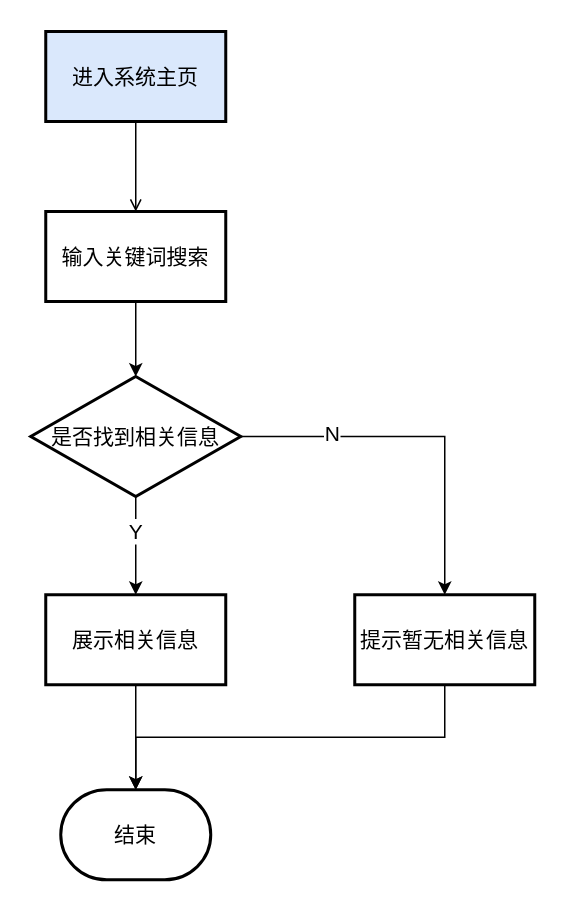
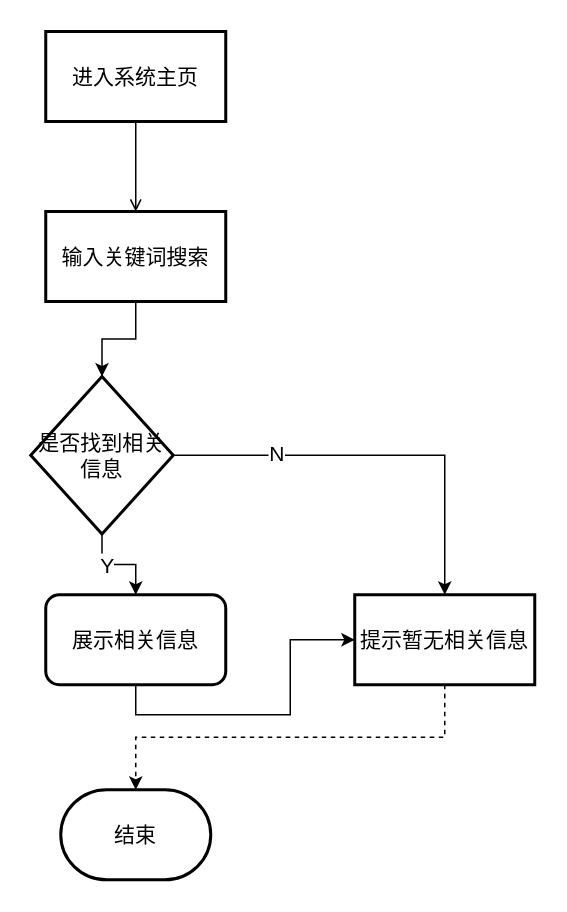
node "进入系统主页": fillcolor #dae8fc -> #ffffff
node "是否找到相关信息": size 210x120 -> 143x158
node "展示相关信息": shape rectangle -> rounded rectangle
edge "展示相关信息" -> "结束": now "展示相关信息" -> "提示暂无相关信息"
edge "提示暂无相关信息" -> "结束": style solid -> dashed
